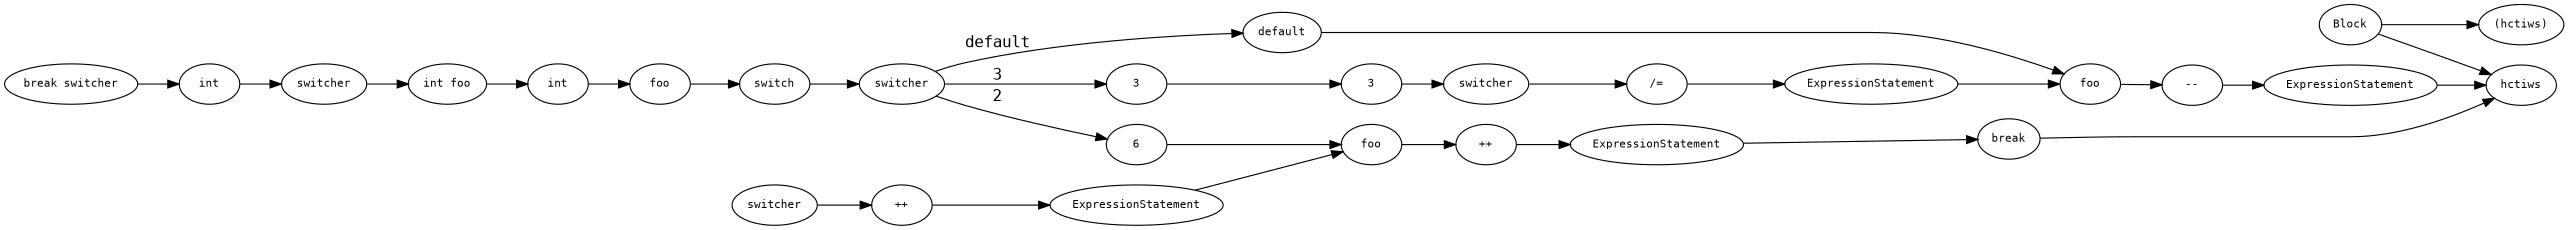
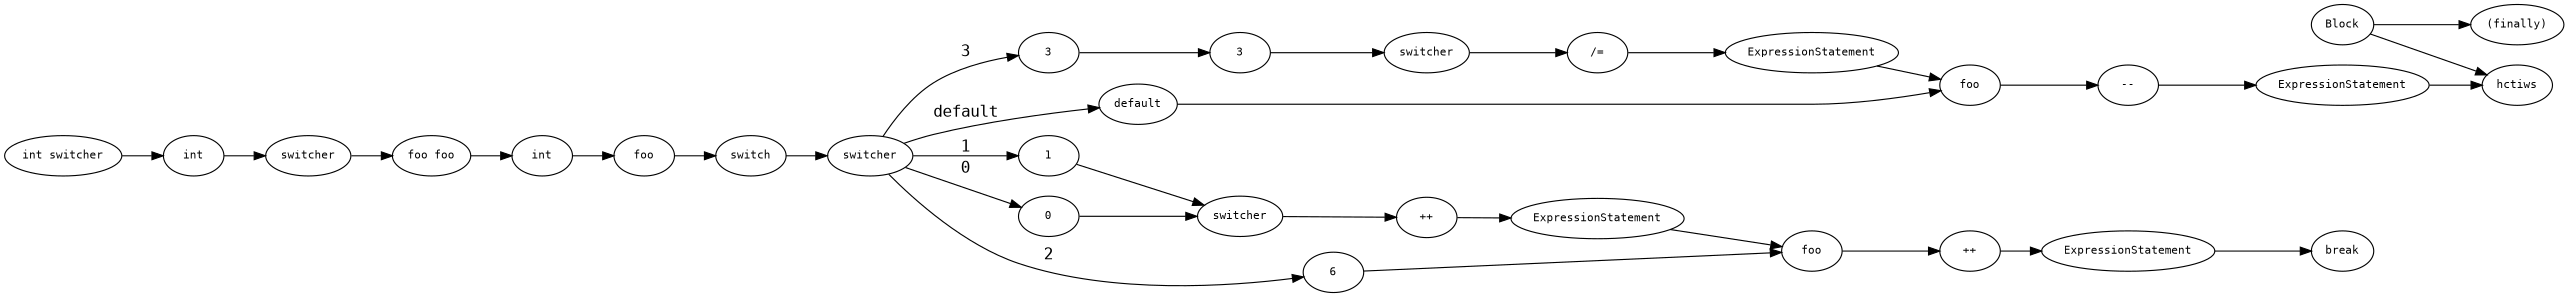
node "(hctiws)": label "(hctiws)" -> "(finally)"
node "break switcher": label "break switcher" -> "int switcher"
node "int foo": label "int foo" -> "foo foo"
edge "break" -> "hctiws": removed
node "1": added
node "0": added
